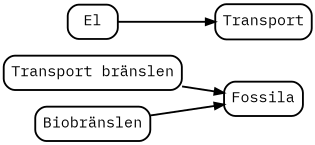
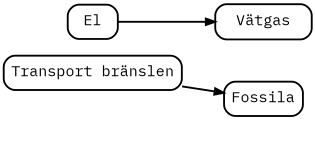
node "Transport": label "Transport" -> "Vätgas"
node "Biobränslen": removed
